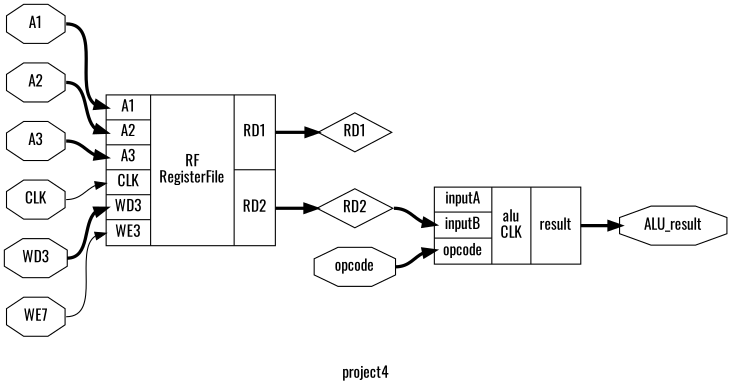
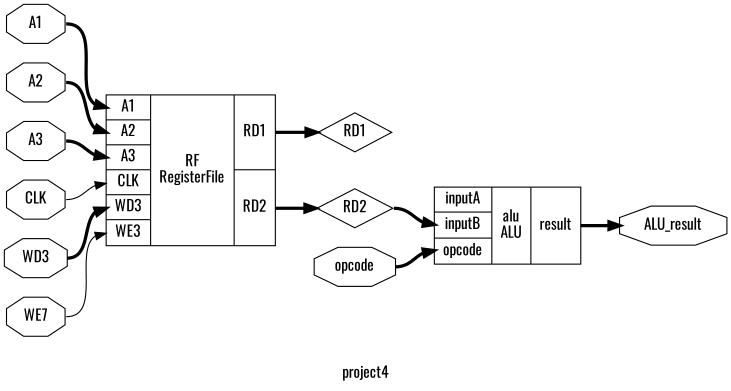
node "inputA": text "CLK" -> "ALU"
